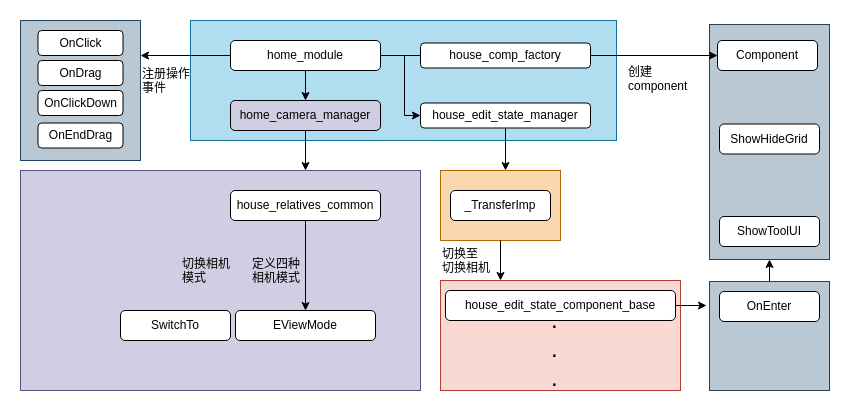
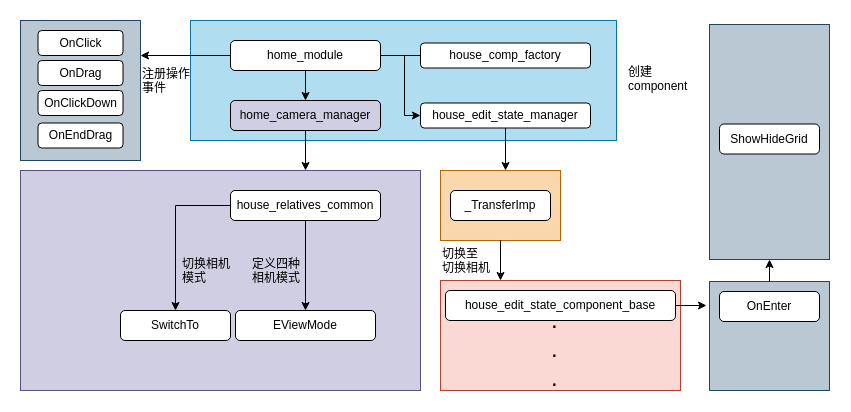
edge "house_comp_factory" -> "Component": removed
node "Component": removed
edge "house_relatives_common" -> "SwitchTo": added
node "ShowToolUI": removed
